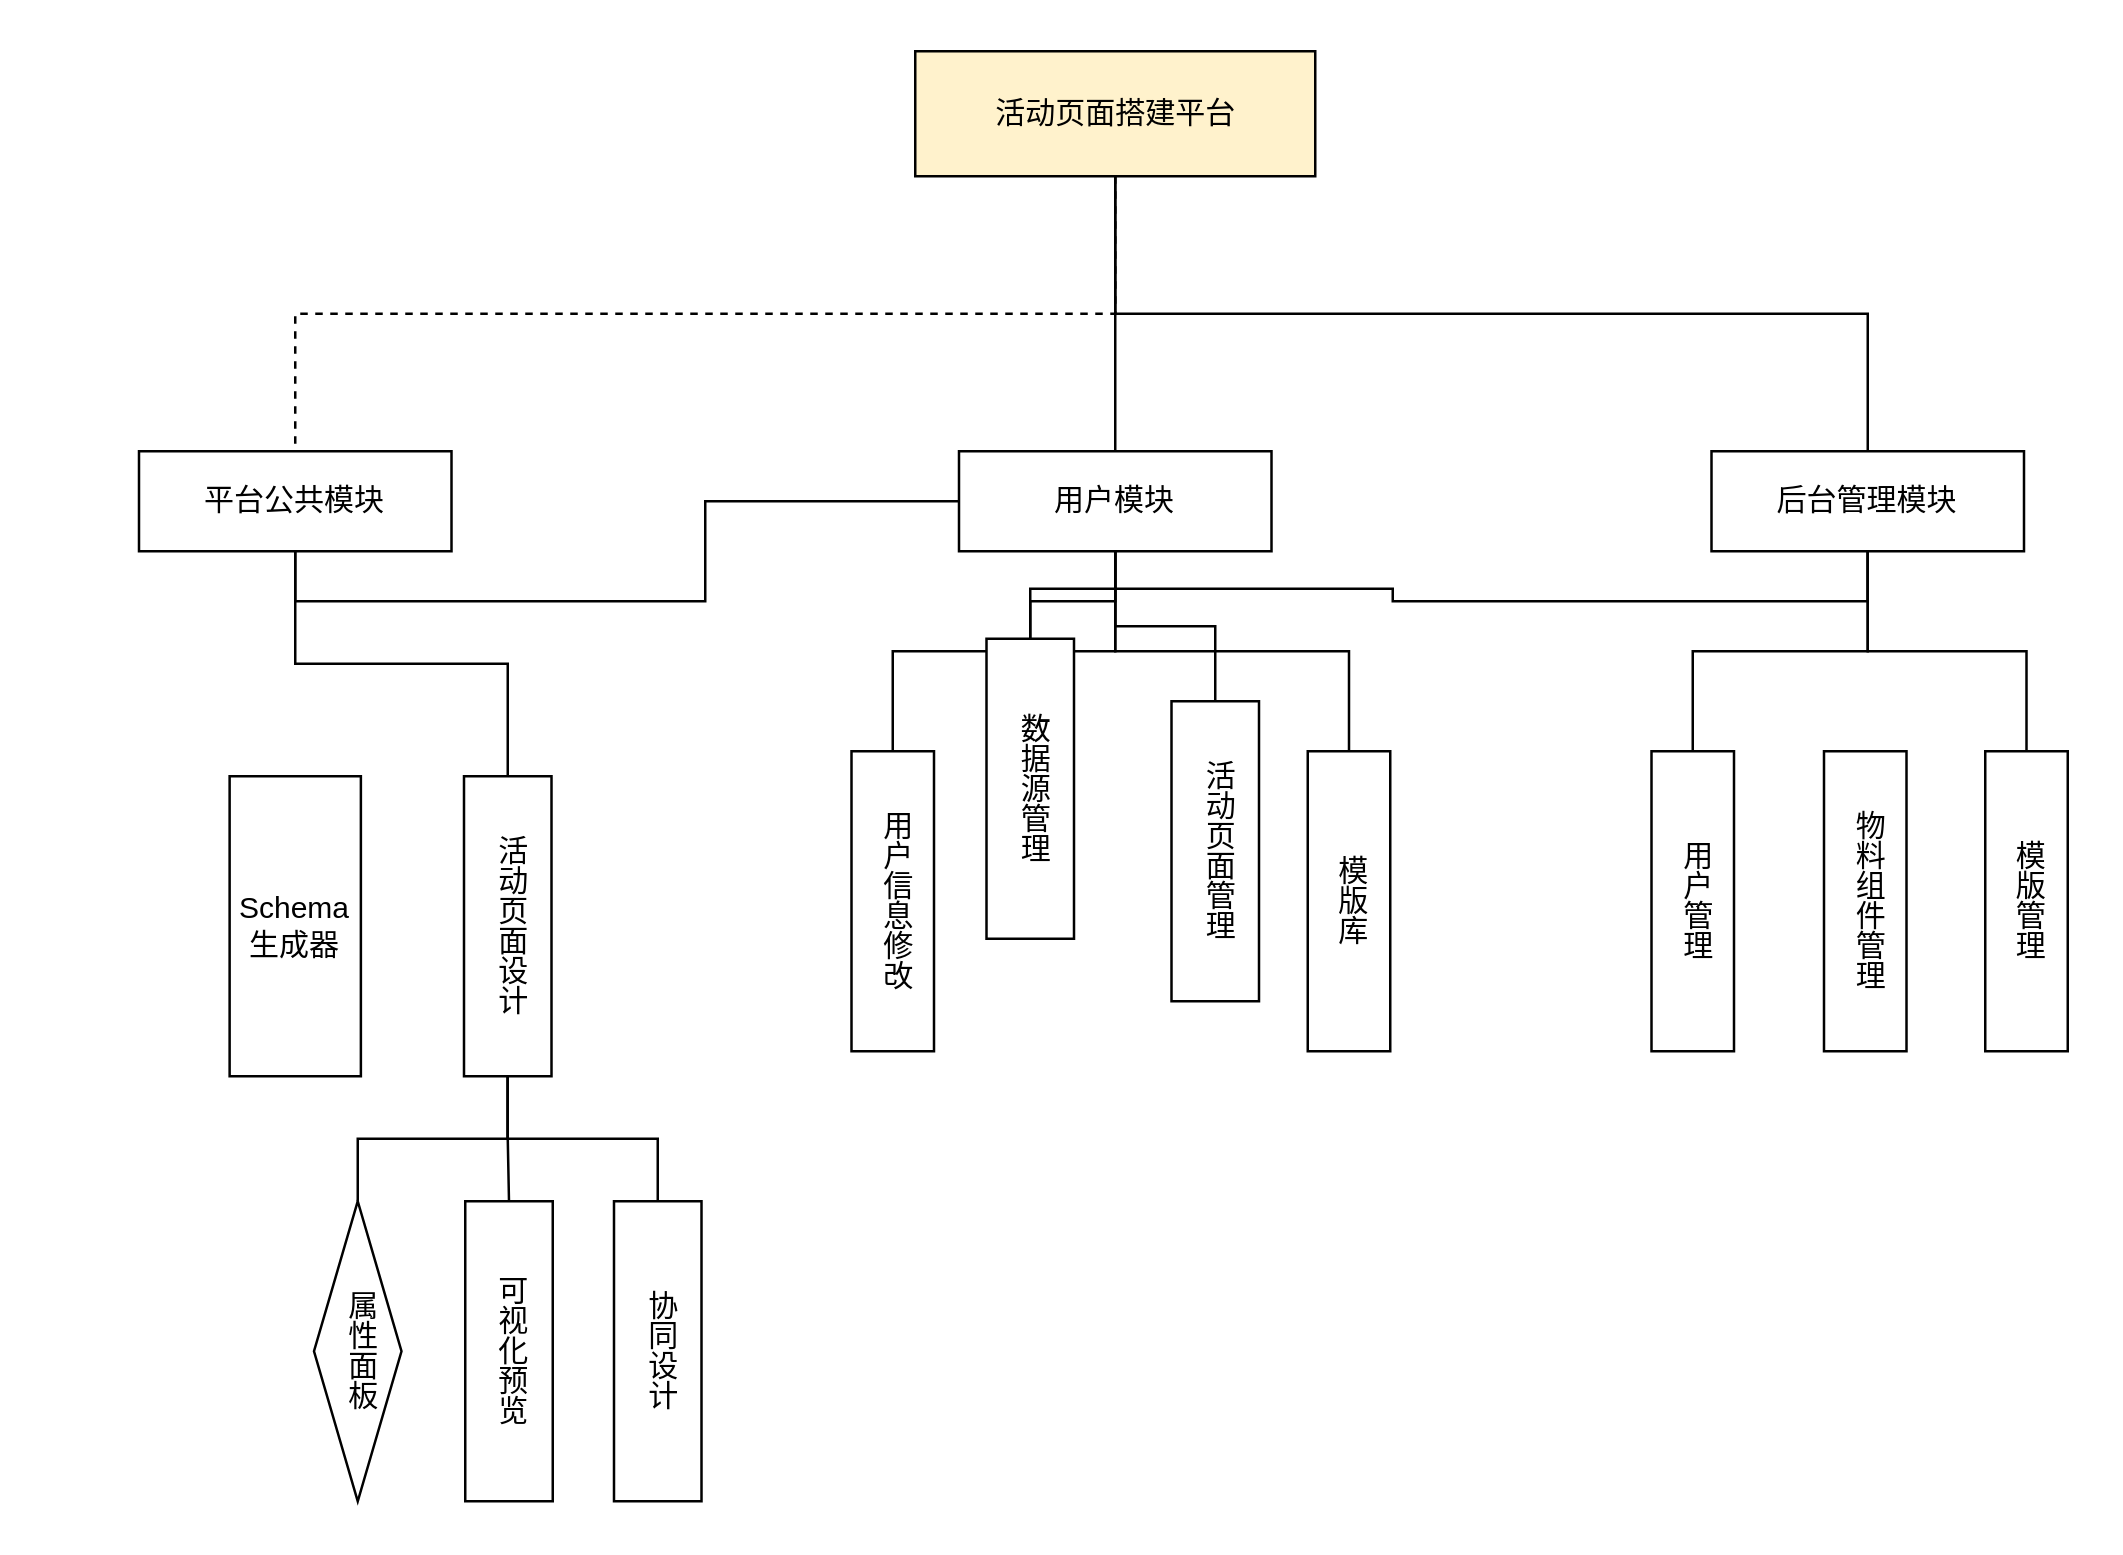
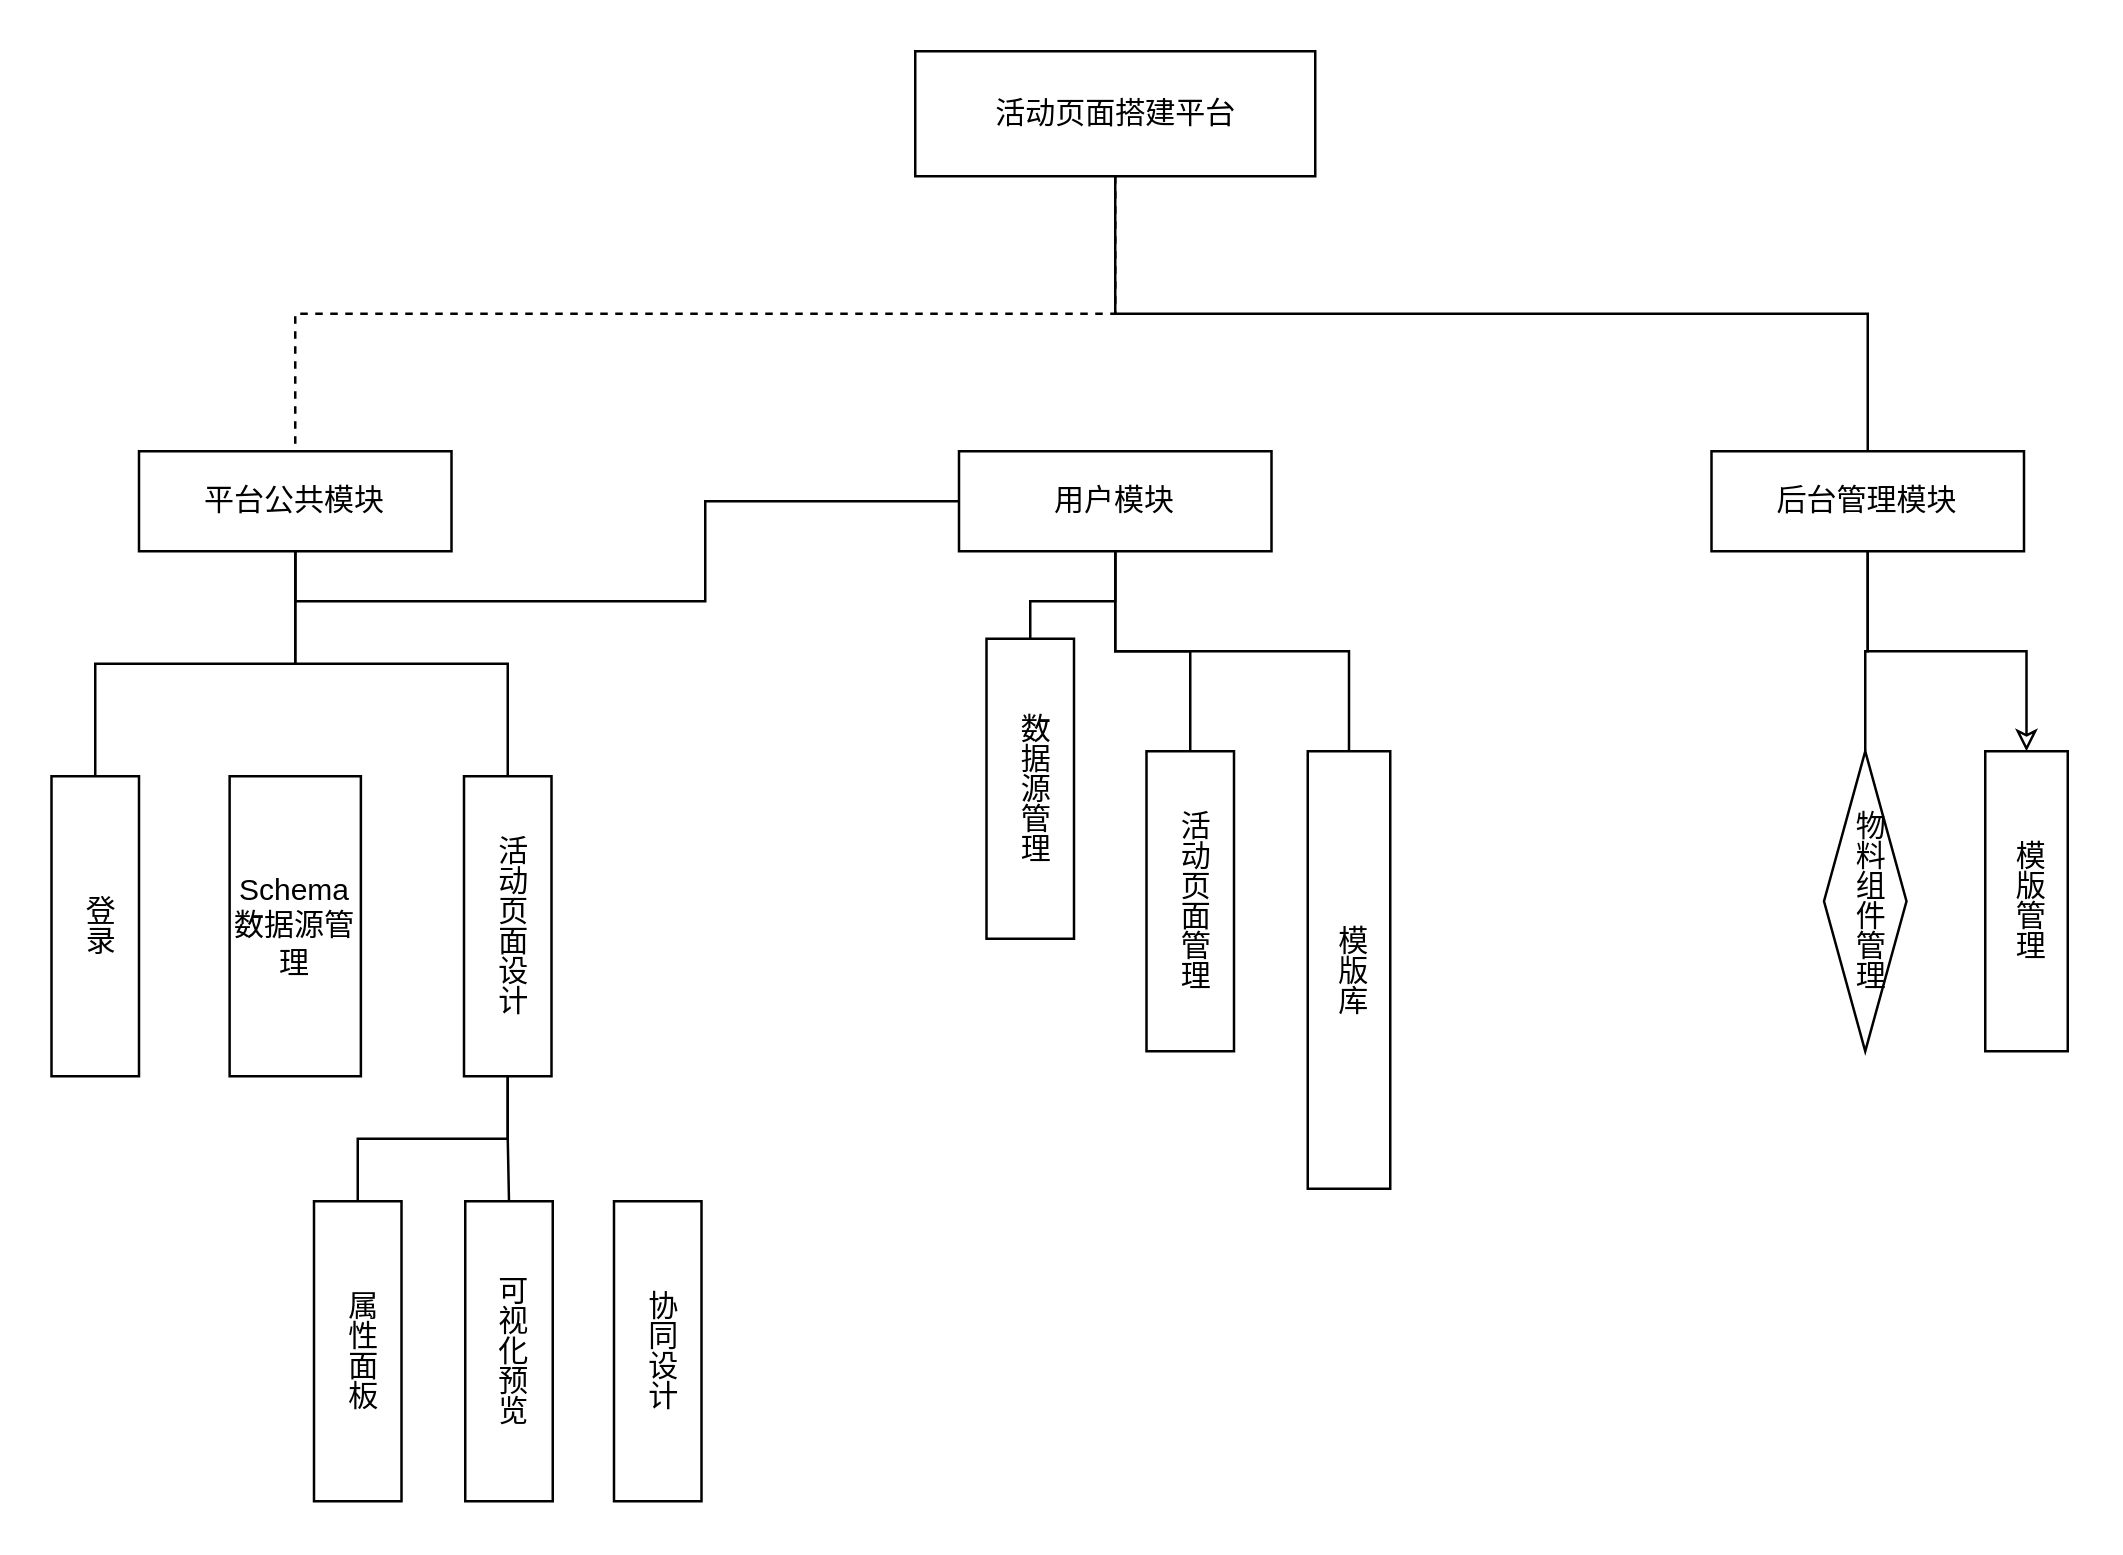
node "活动页面搭建平台": fillcolor #fff2cc -> #ffffff
edge "活动页面搭建平台" -- "用户模块": removed
edge "后台管理模块" -- "数据源管理": now "后台管理模块" -- "物料组件管理"
edge "后台管理模块" -- "用户管理": removed
edge "用户模块" -- "用户信息修改": removed
edge "平台公共模块" -- "登录": added
edge "后台管理模块" -- "模版管理": arrowhead none -> classic
node "活动页面管理": moved (1215, 851) -> (1190, 901)
node "用户信息修改": removed
node "模版库": size 83x300 -> 83x438
node "用户管理": removed
node "物料组件管理": shape rectangle -> diamond
node "登录": added
node "Schema 生成器": label "Schema 生成器" -> "Schema 数据源管理"
edge "活动页面设计" -- "协同设计": removed
node "属性面板": shape diamond -> rectangle
